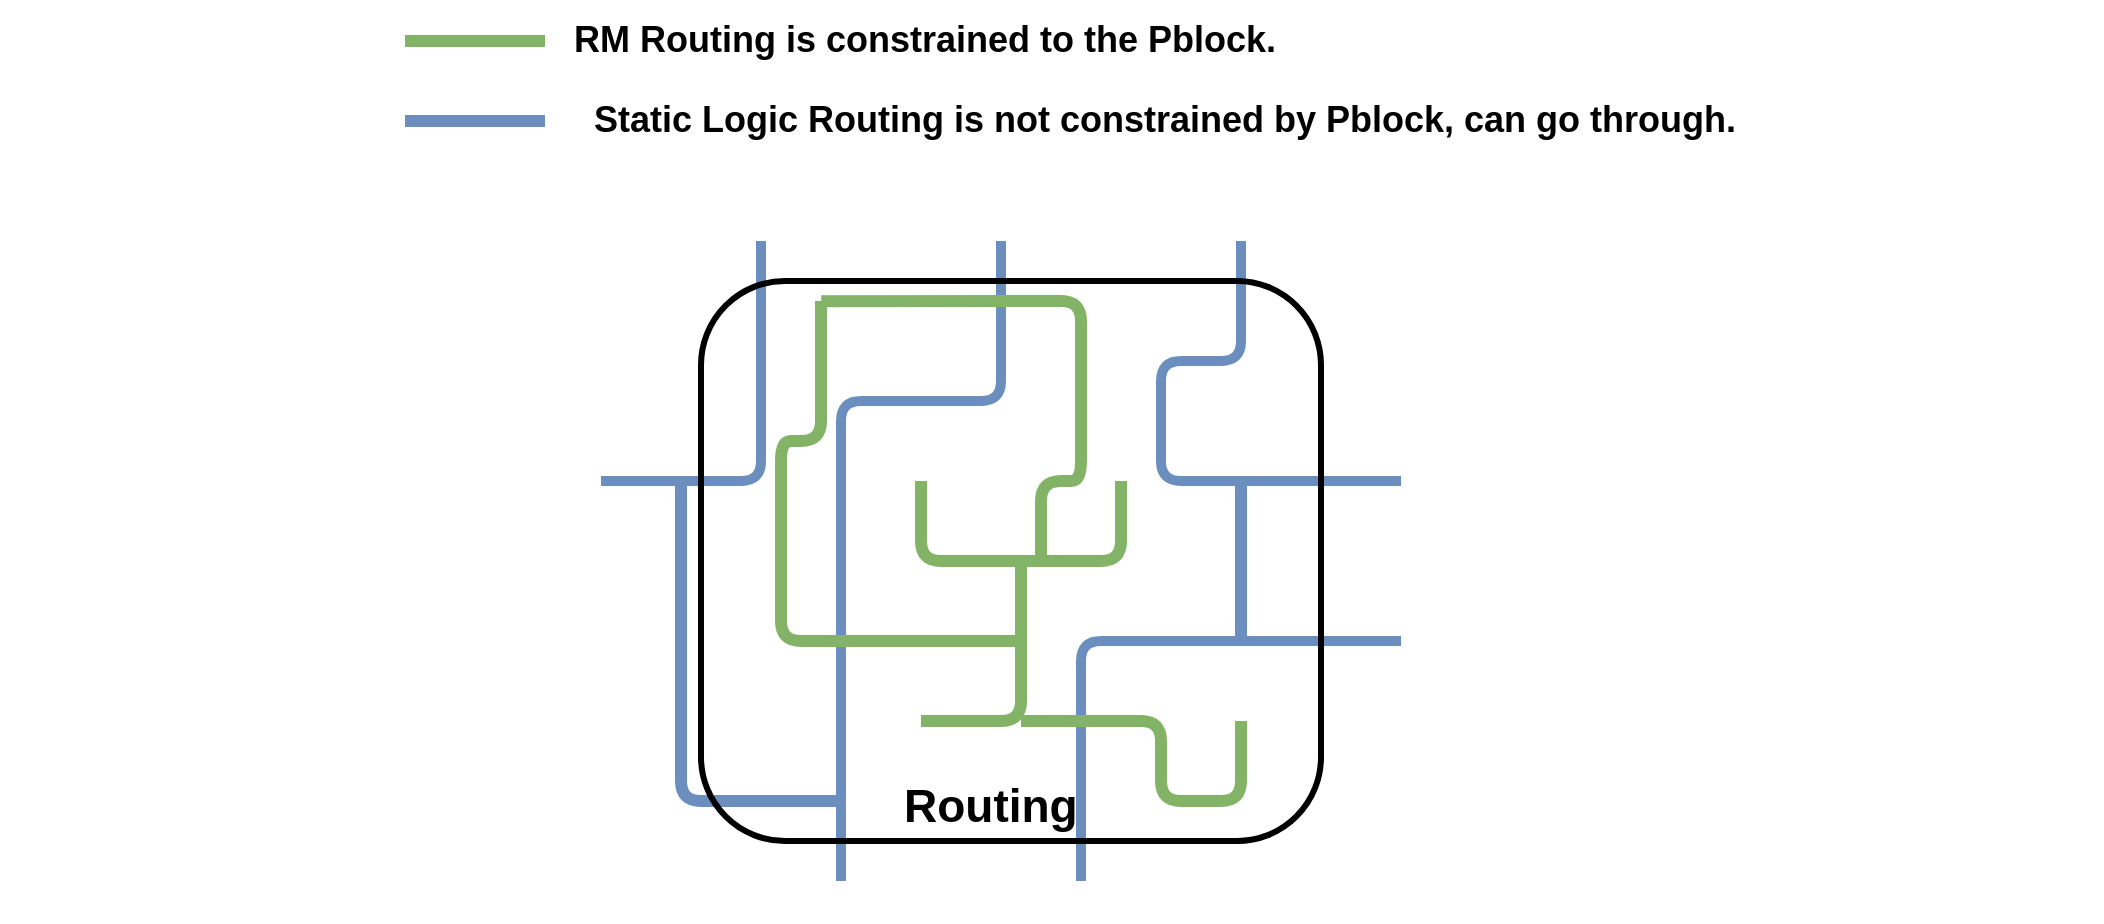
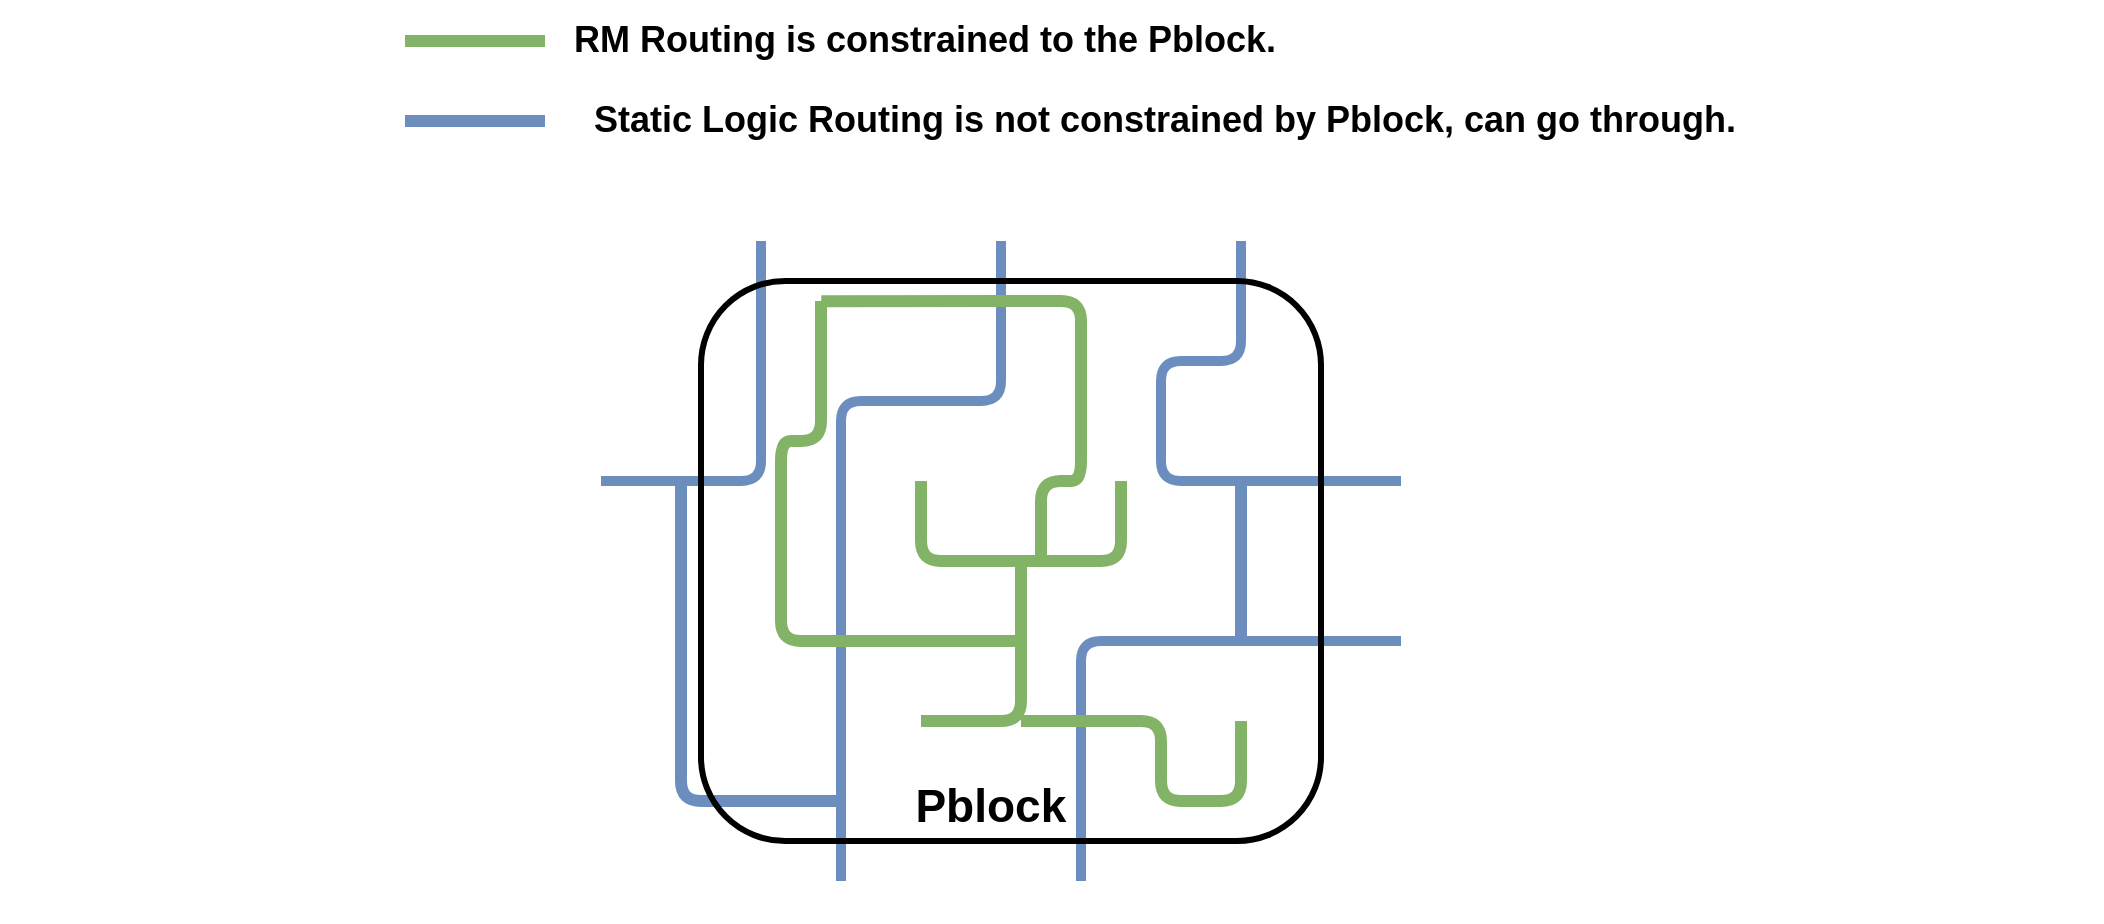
node "Routing": label "Routing" -> "Pblock"
